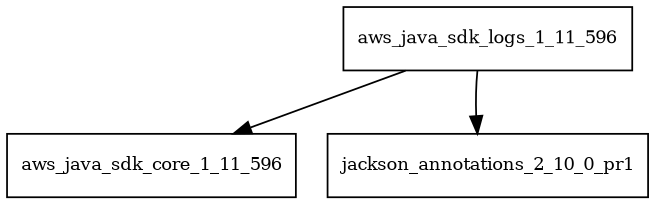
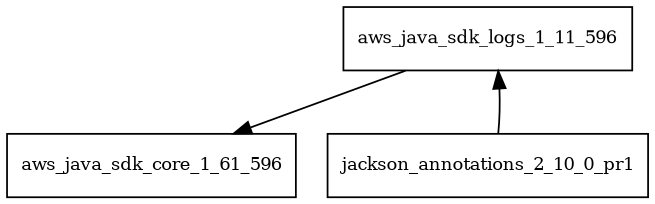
edge "aws_java_sdk_logs_1_11_596" -> "jackson_annotations_2_10_0_pr1": reversed
node "aws_java_sdk_core_1_11_596": label "aws_java_sdk_core_1_11_596" -> "aws_java_sdk_core_1_61_596"
